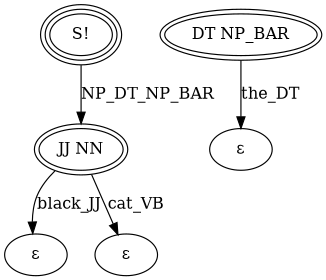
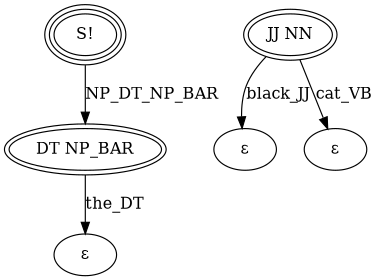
edge "S!" -> "JJ NN": now "S!" -> "DT NP_BAR"
